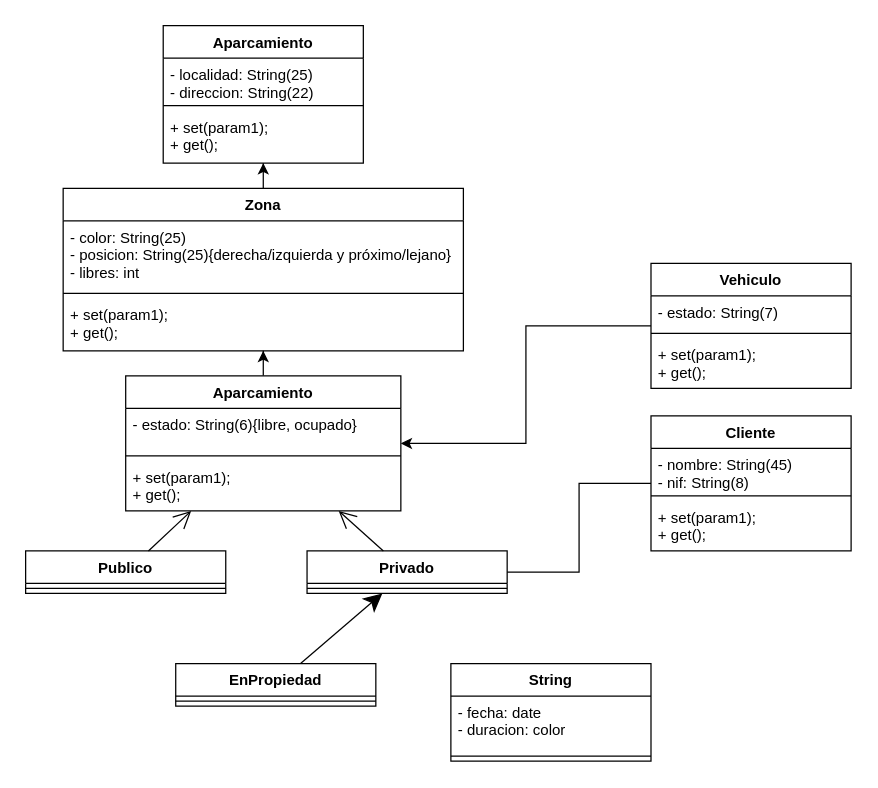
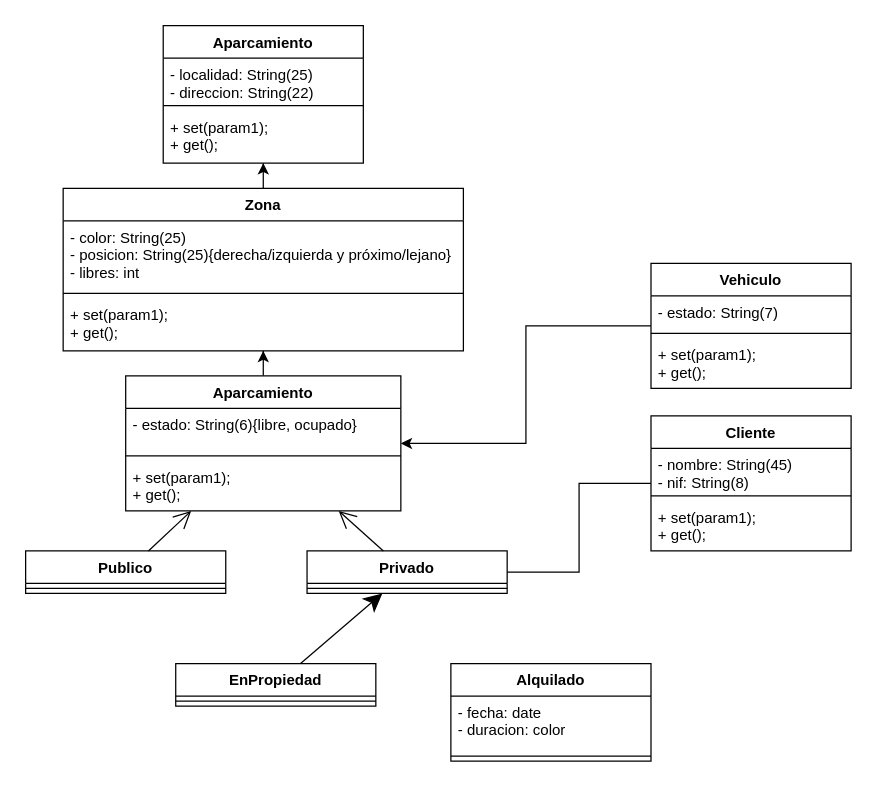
node "String": label "String" -> "Alquilado"
